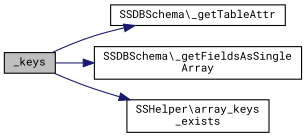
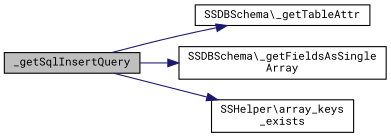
node "_keys": label "_keys" -> "_getSqlInsertQuery"
